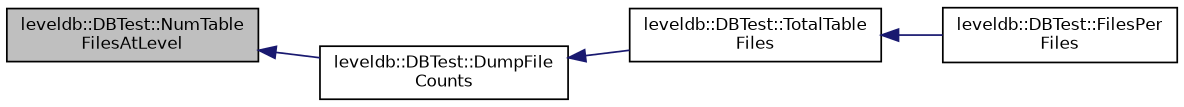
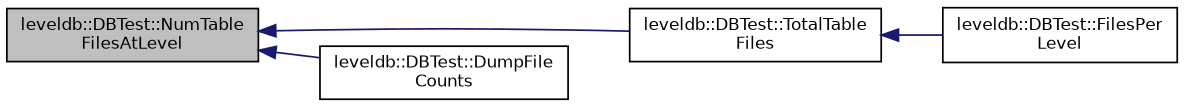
node "leveldb::DBTest::FilesPer Files": label "leveldb::DBTest::FilesPer Files" -> "leveldb::DBTest::FilesPer Level"
edge "leveldb::DBTest::TotalTable Files" -> "leveldb::DBTest::DumpFile Counts": now "leveldb::DBTest::TotalTable Files" -> "leveldb::DBTest::NumTable FilesAtLevel"
